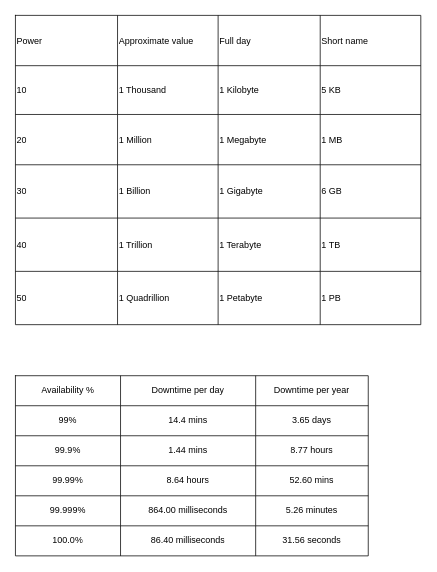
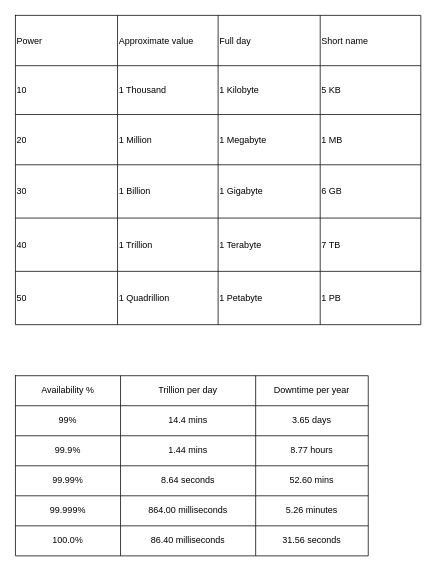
node "1 TB": label "1 TB" -> "7 TB"
node "Downtime per day": label "Downtime per day" -> "Trillion per day"
node "8.64 hours": label "8.64 hours" -> "8.64 seconds"
